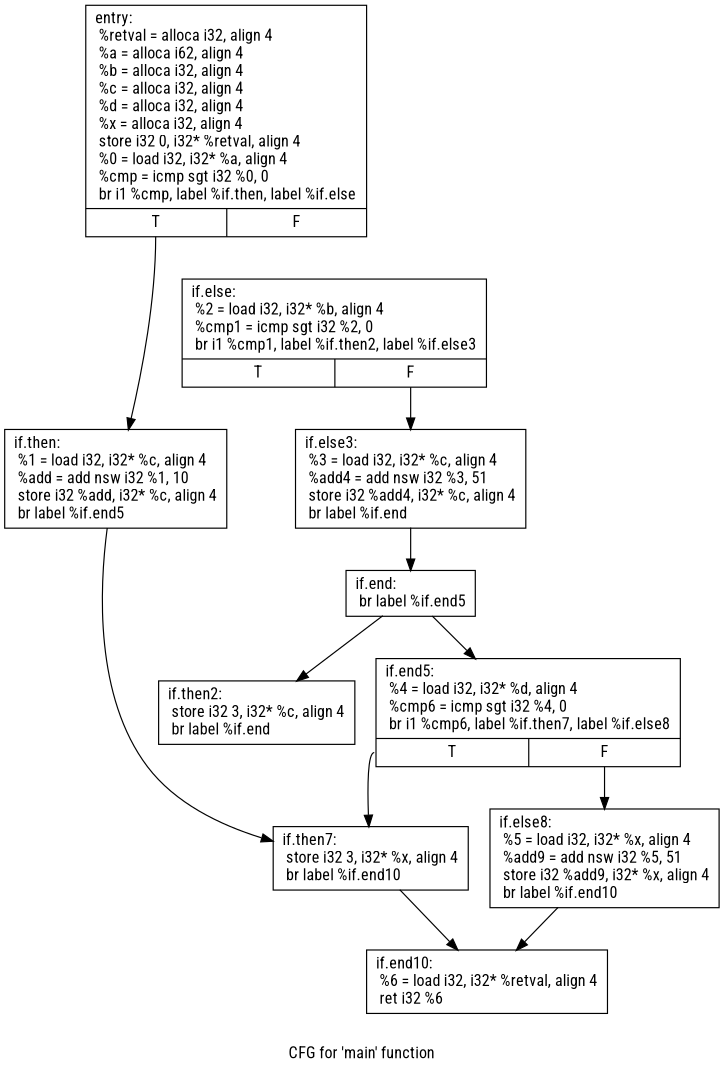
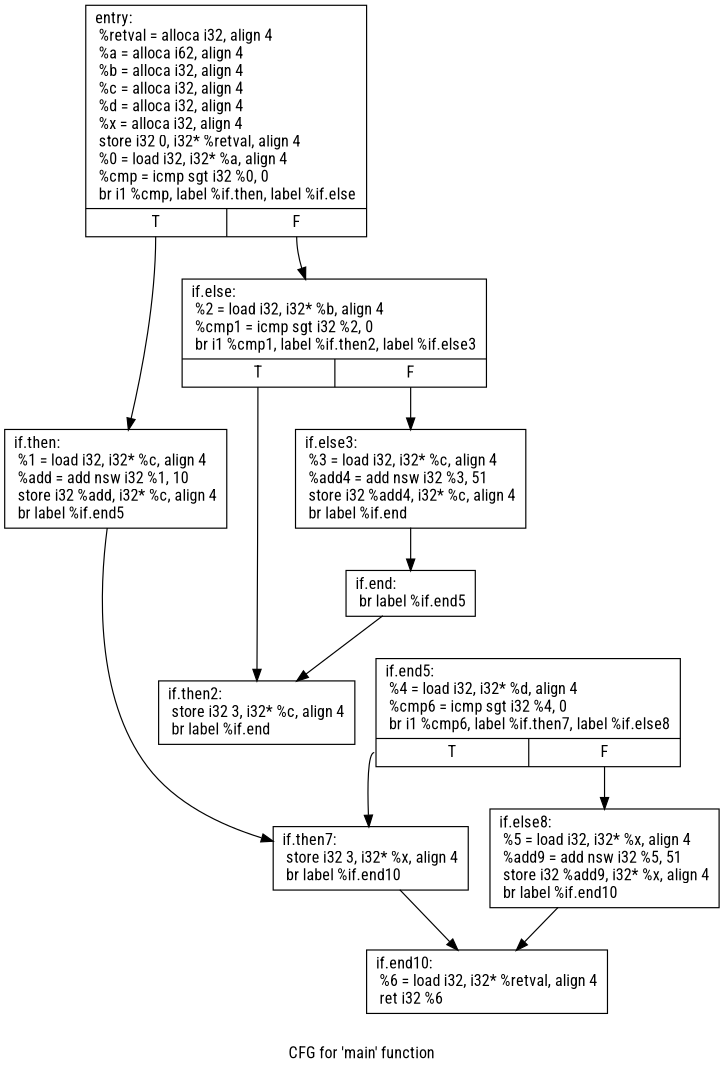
edge "entry:" -> "if.else:": added
edge "if.else:" -> "if.then2:": added
edge "if.end:" -> "if.end5:": removed
